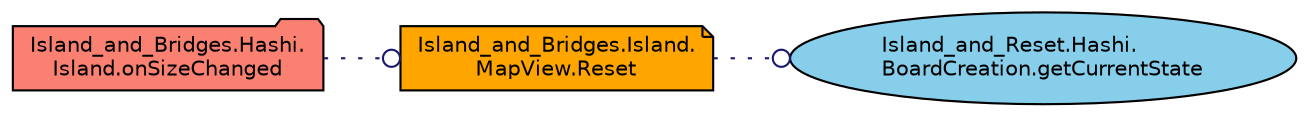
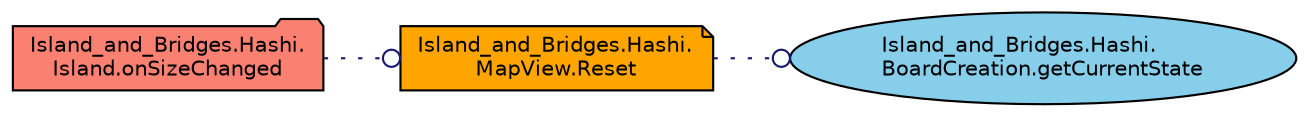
node "Island_and_Bridges.Island. MapView.Reset": label "Island_and_Bridges.Island. MapView.Reset" -> "Island_and_Bridges.Hashi. MapView.Reset"
node "Island_and_Reset.Hashi. BoardCreation.getCurrentState": label "Island_and_Reset.Hashi. BoardCreation.getCurrentState" -> "Island_and_Bridges.Hashi. BoardCreation.getCurrentState"
